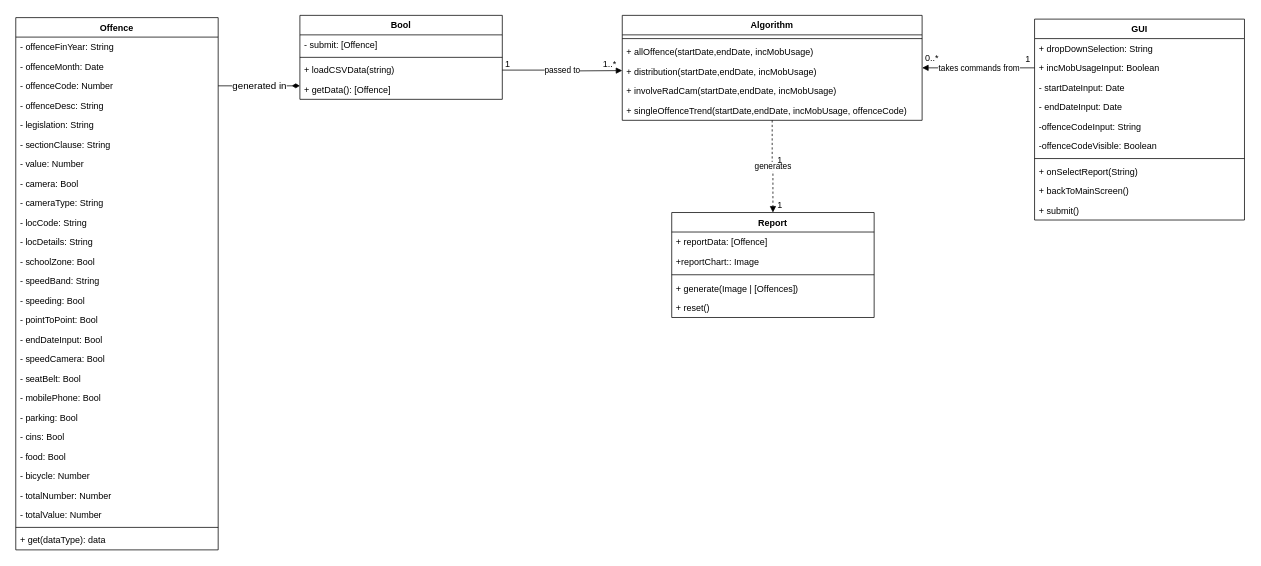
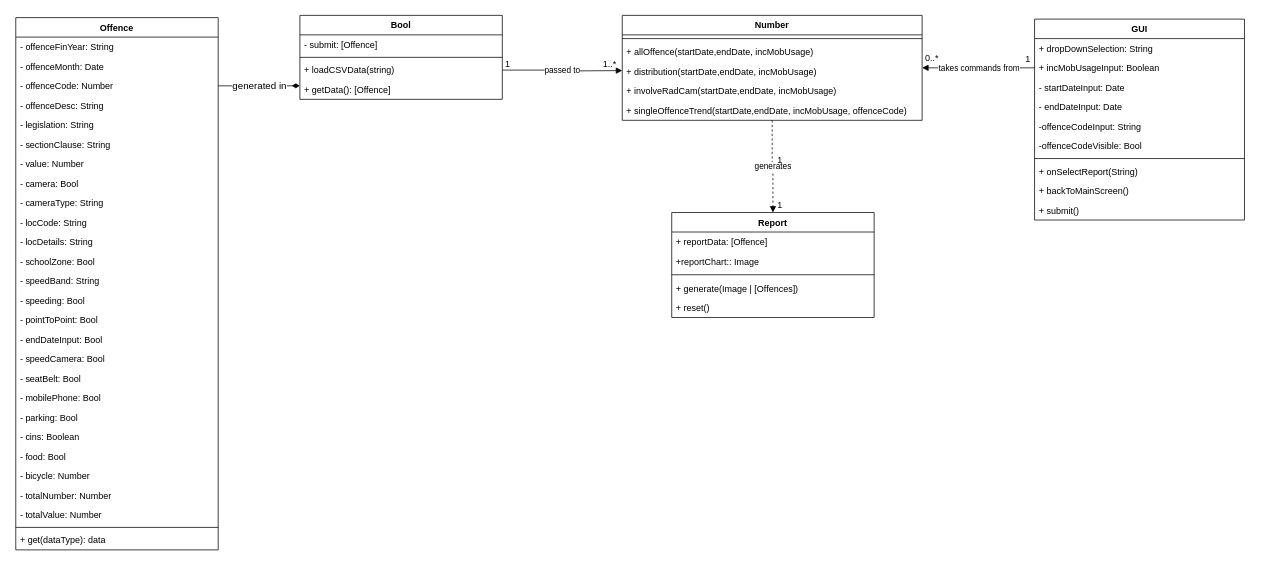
node "Algorithm": label "Algorithm" -> "Number"
node "-offenceCodeVisible: Boolean": label "-offenceCodeVisible: Boolean" -> "-offenceCodeVisible: Bool"
node "- cins: Bool": label "- cins: Bool" -> "- cins: Boolean"
